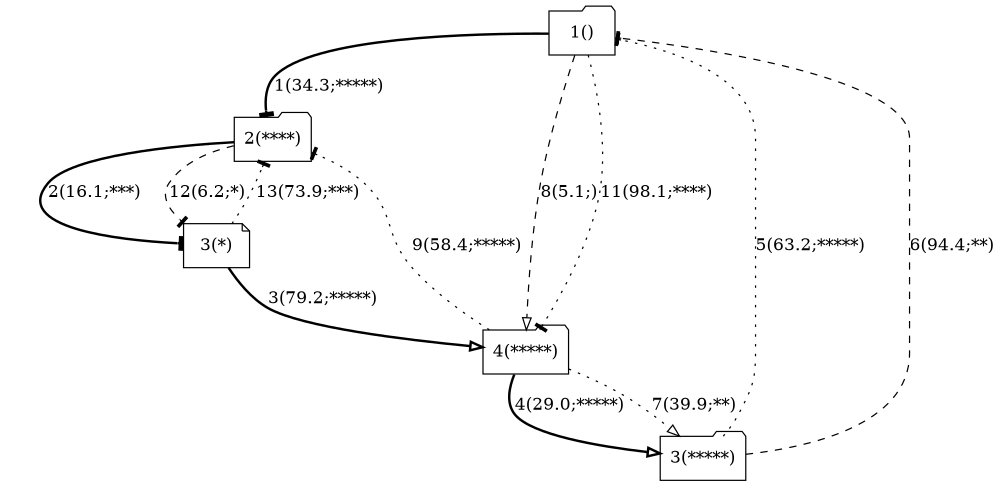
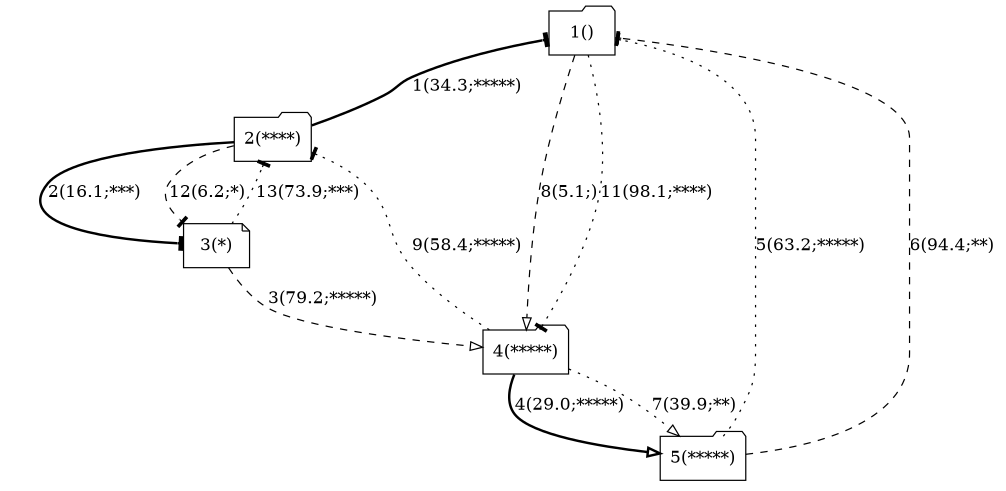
edge "1()" -> "2(****)": reversed
edge "3(*)" -> "4(*****)": style bold -> dashed
node "3(*****)": label "3(*****)" -> "5(*****)"
